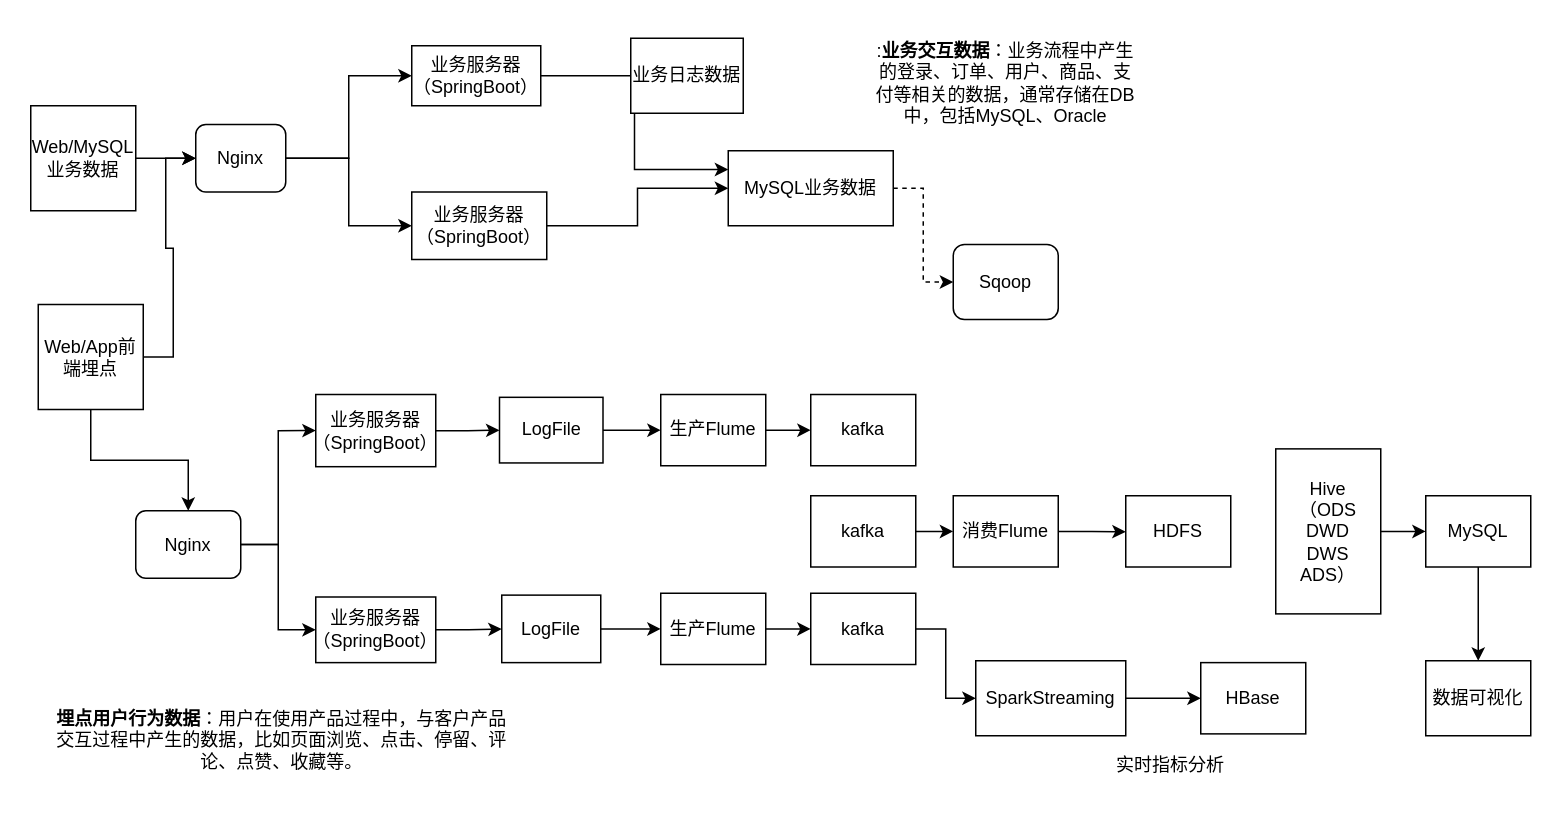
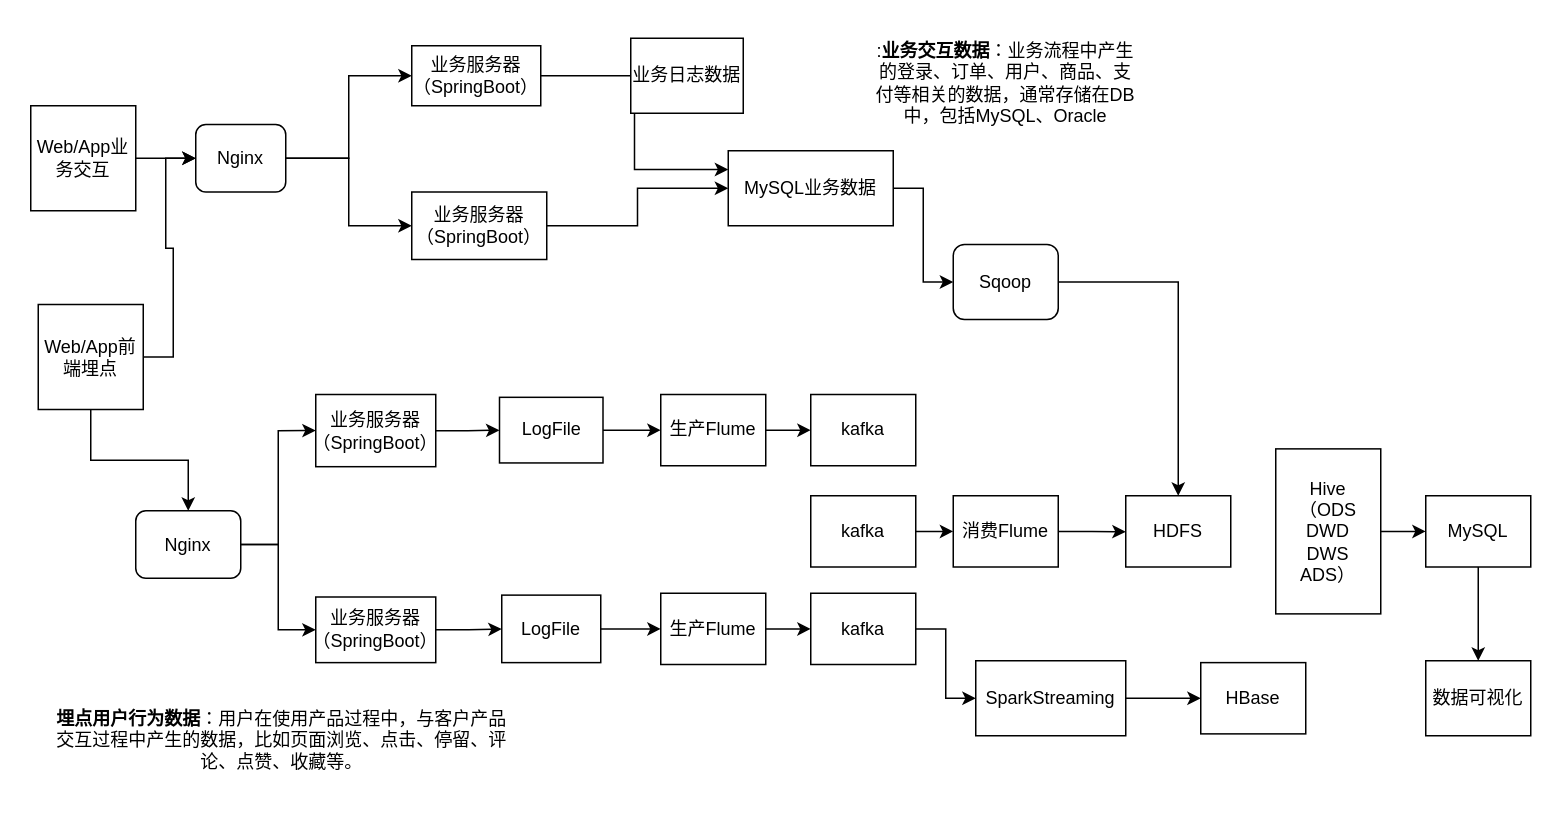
node "Web/MySQL业务数据": label "Web/MySQL业务数据" -> "Web/App业务交互"
edge "MySQL业务数据" -> "Sqoop": style dashed -> solid
edge "Sqoop" -> "HDFS": added
node "实时指标分析": removed
